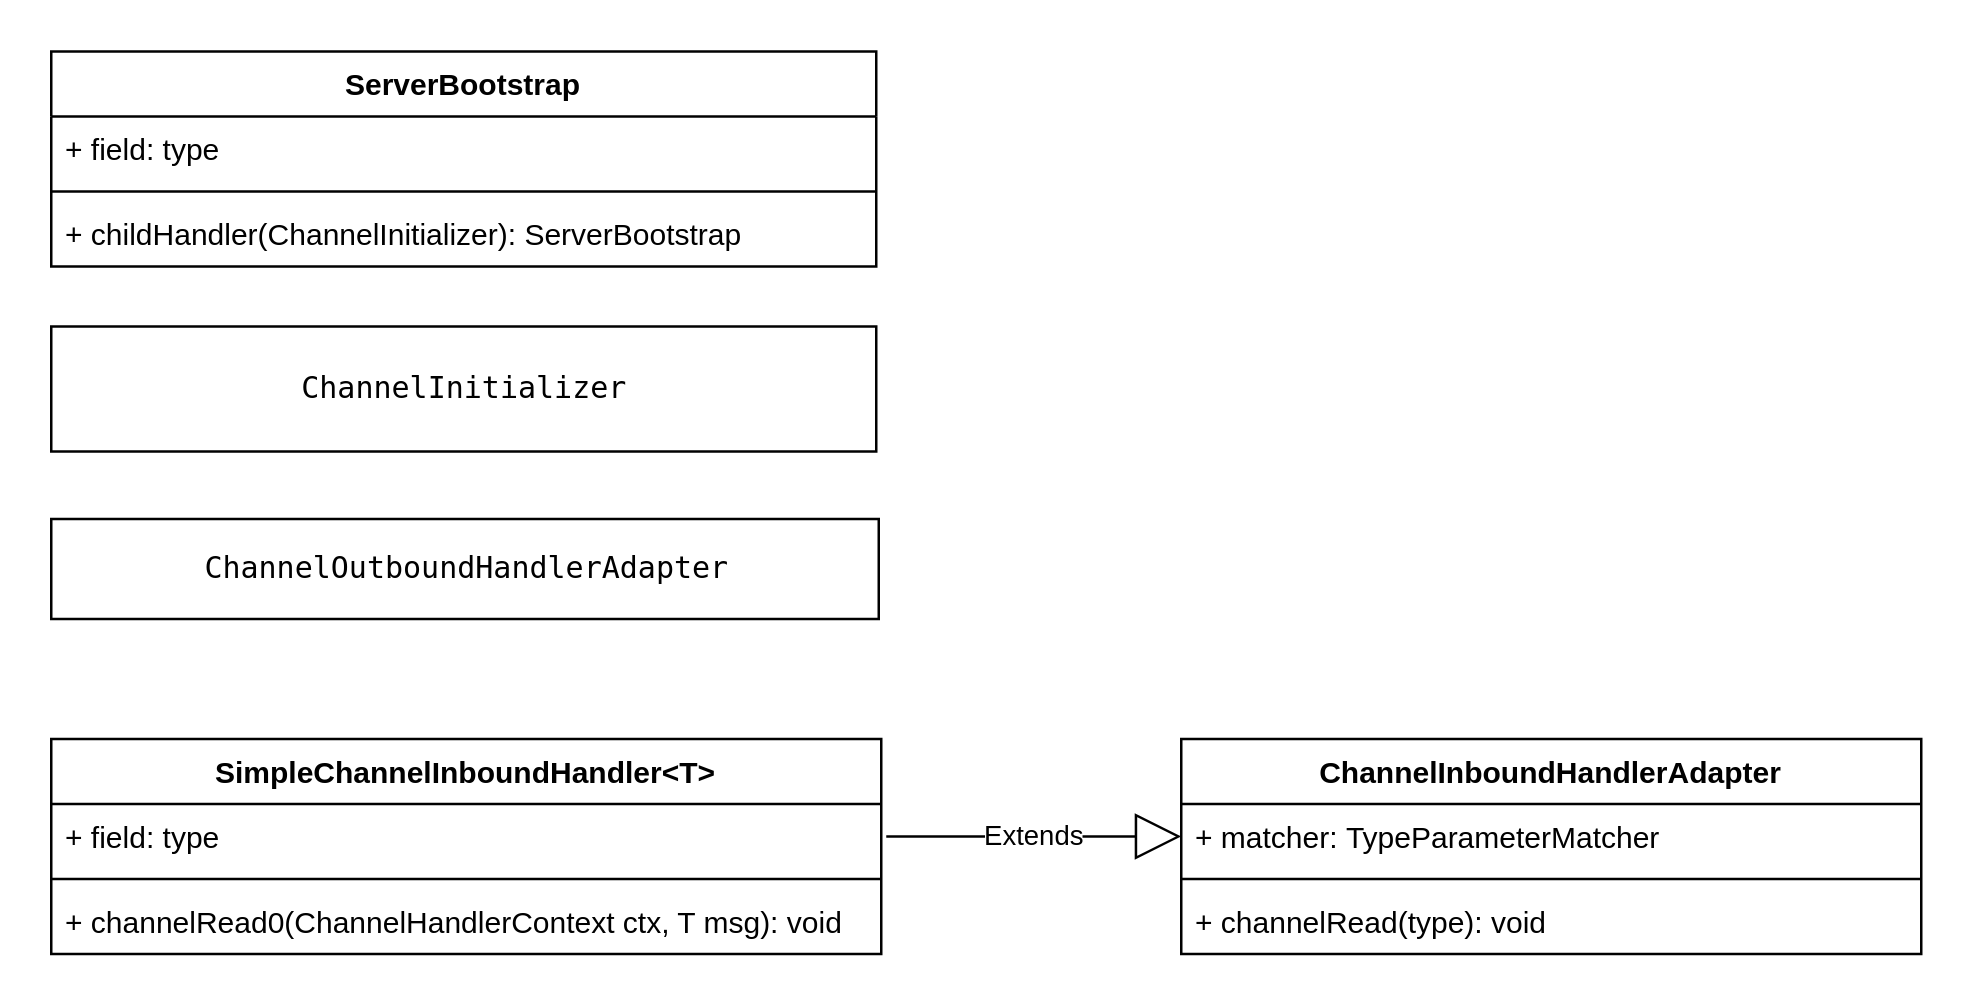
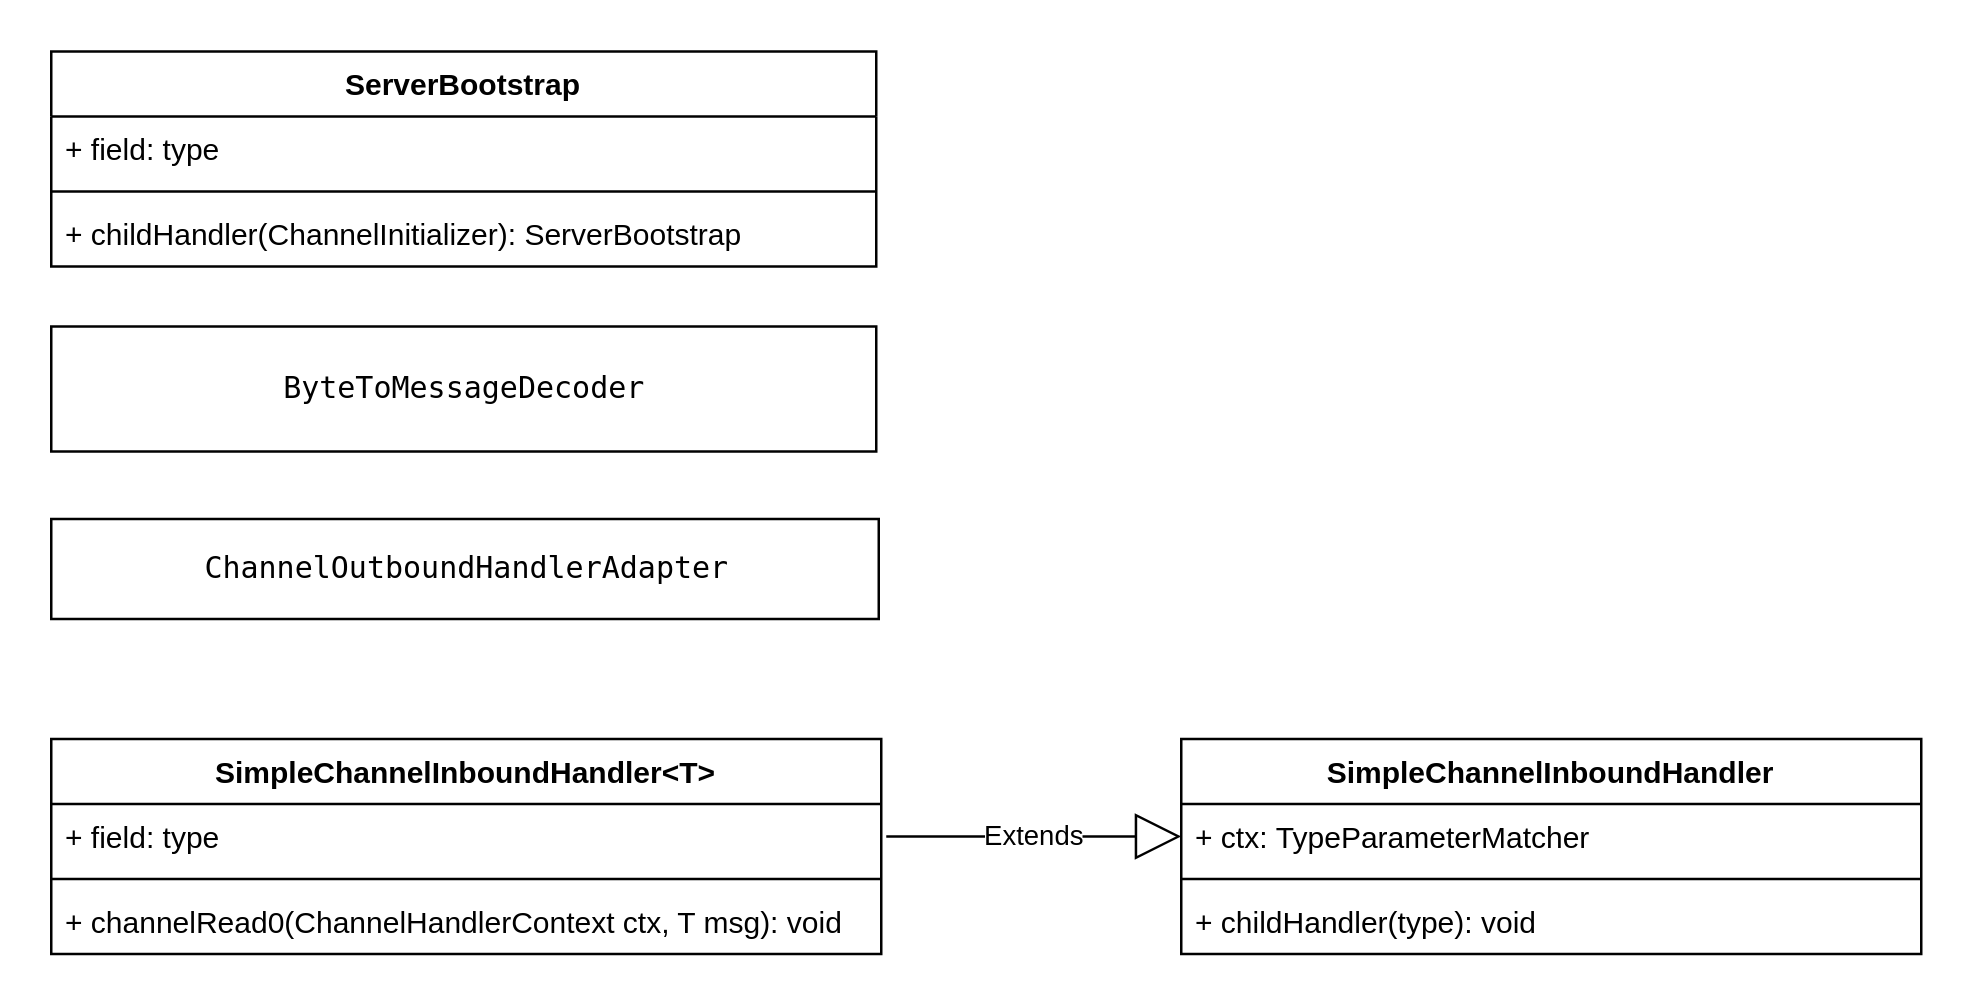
node "ChannelInitializer": label "ChannelInitializer" -> "ByteToMessageDecoder"
node "ChannelInboundHandlerAdapter": label "ChannelInboundHandlerAdapter" -> "SimpleChannelInboundHandler"
node "+ matcher: TypeParameterMatcher": label "+ matcher: TypeParameterMatcher" -> "+ ctx: TypeParameterMatcher"
node "+ channelRead(type): void": label "+ channelRead(type): void" -> "+ childHandler(type): void"
